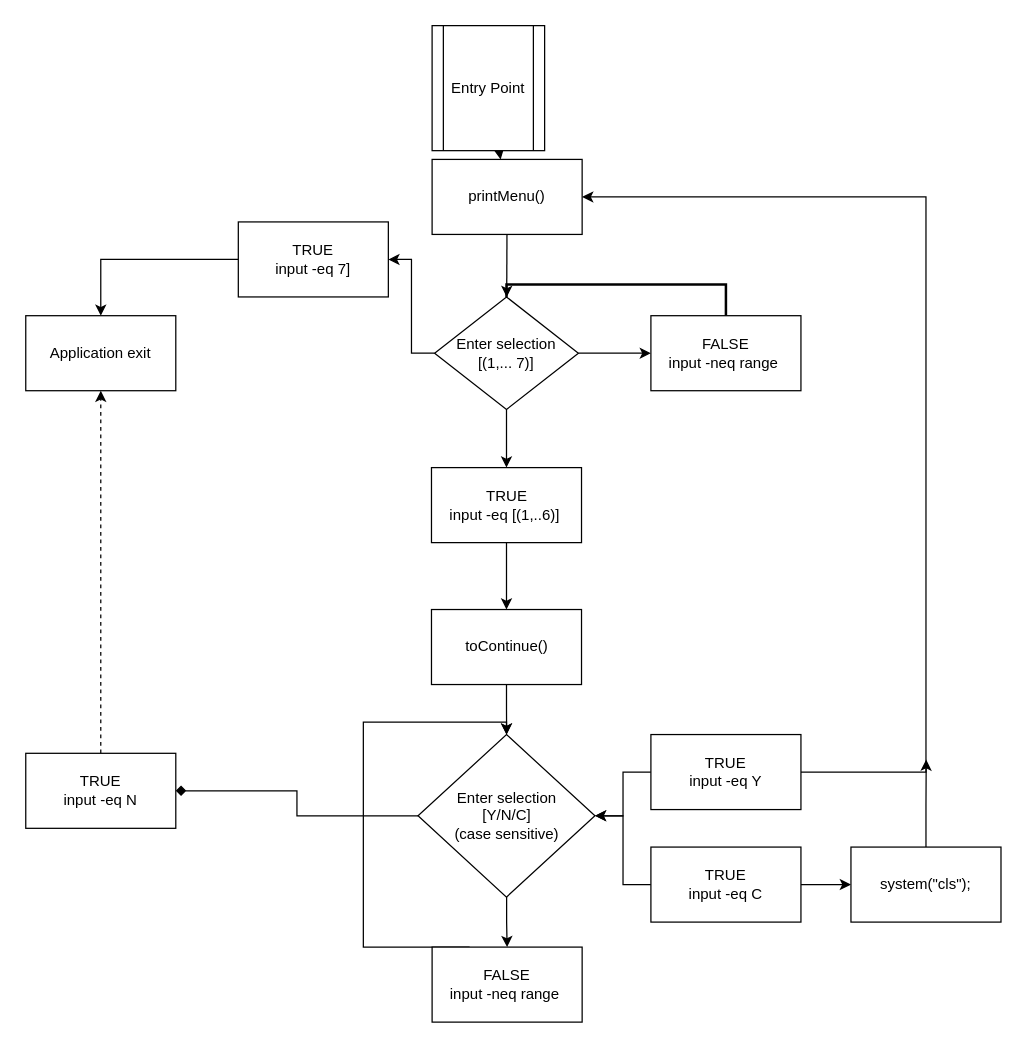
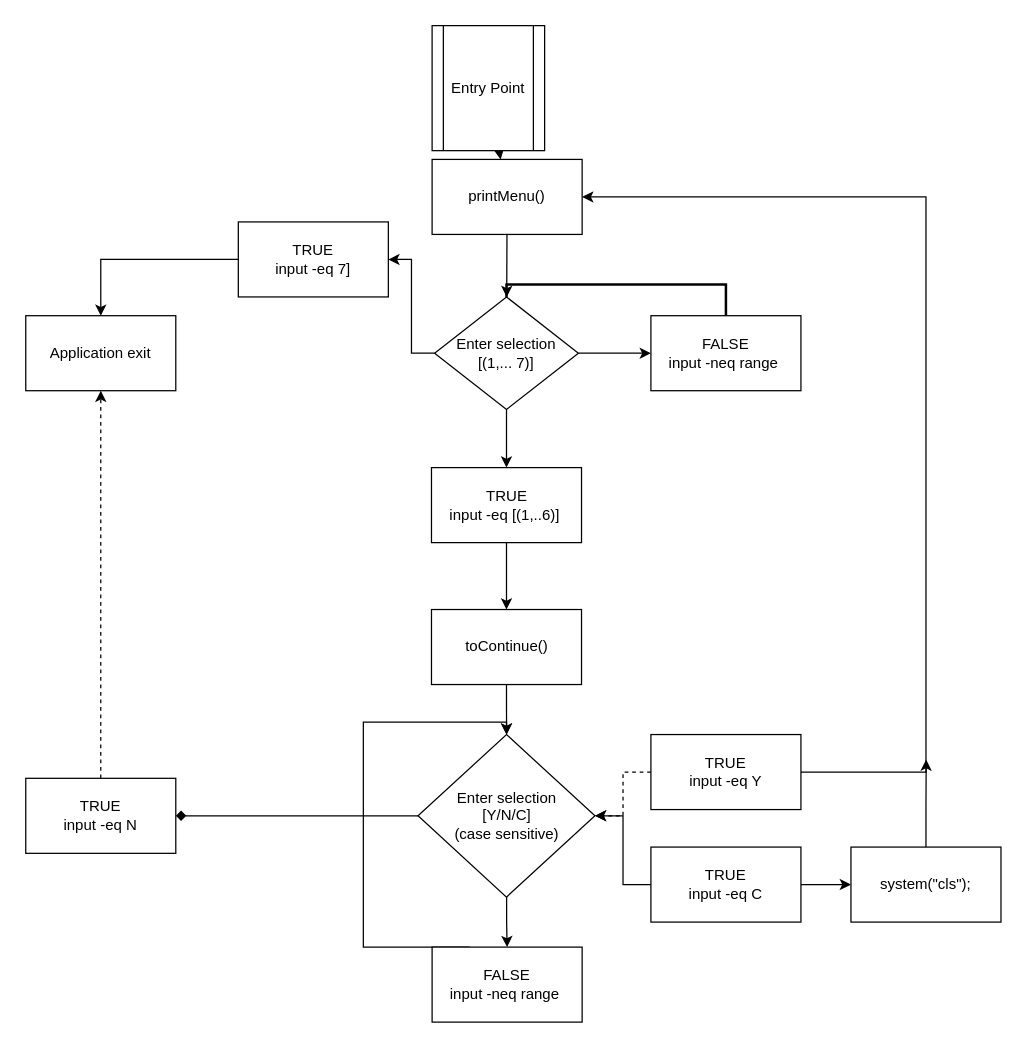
edge "TRUE input -eq Y" -> "Enter selection [Y/N/C] (case sensitive)": style solid -> dashed
node "TRUE input -eq N": moved (101, 791) -> (101, 816)
